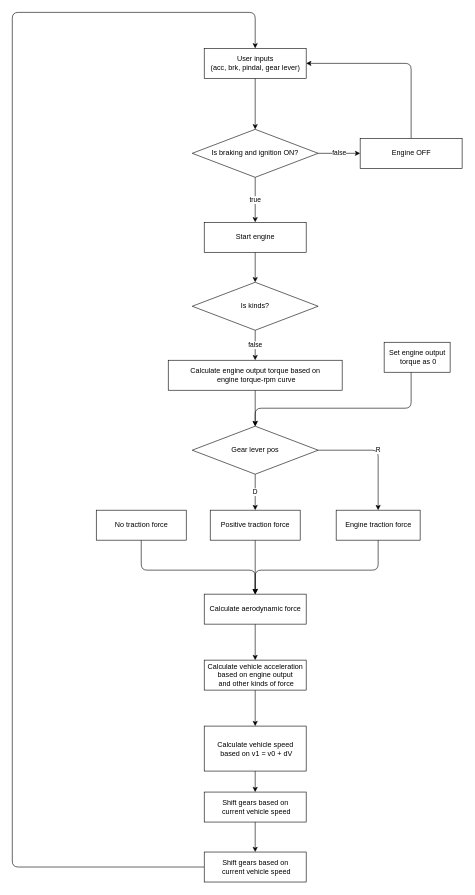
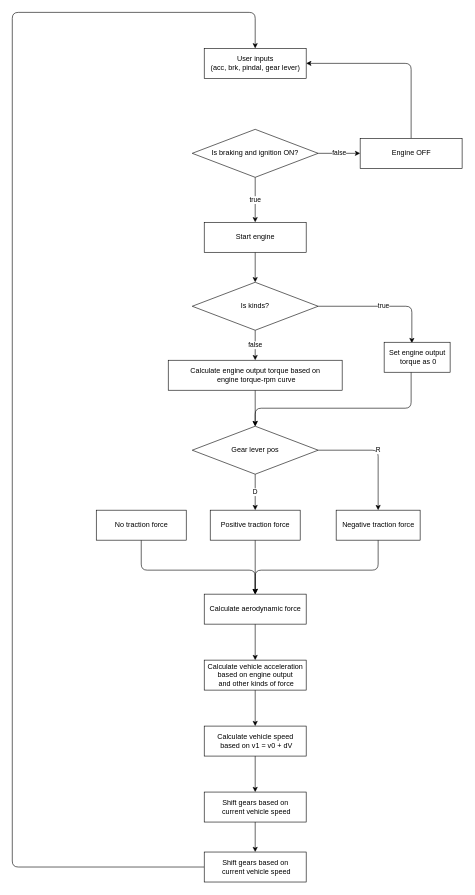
edge "User inputs (acc, brk, pindal, gear lever)" -> "Is braking and ignition ON?": removed
edge "Is kinds?" -> "Set engine output torque as 0": added, label "true"
node "Engine traction force": label "Engine traction force" -> "Negative traction force"
node "Calculate vehicle speed based on v1 = v0 + dV": size 102x45 -> 102x30
